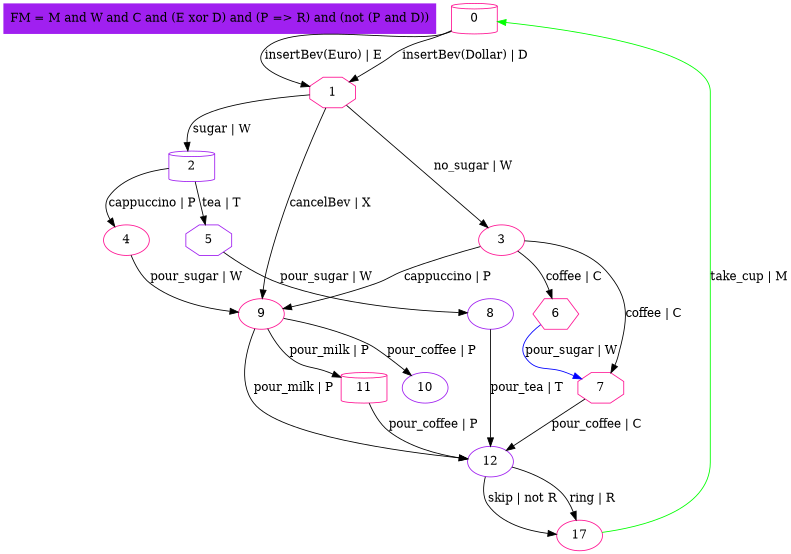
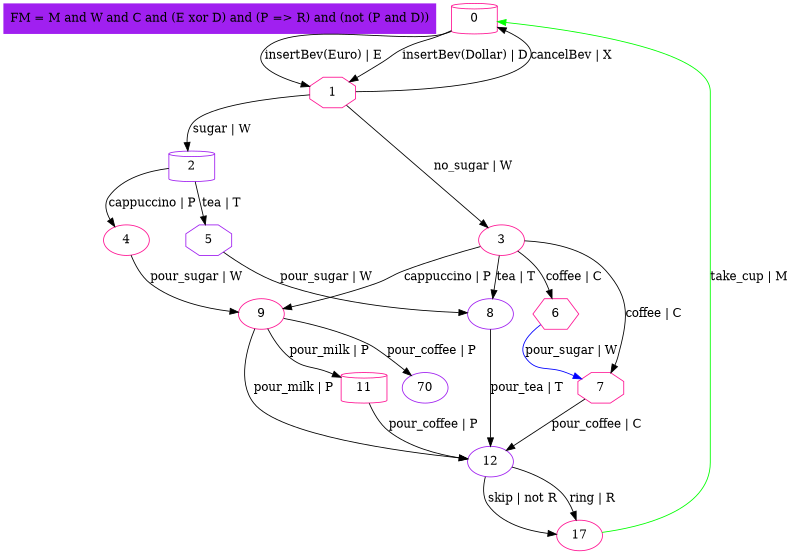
edge "1" -> "9": now "1" -> "0"
edge "3" -> "8": added, label "tea | T"
node "10": label "10" -> "70"
